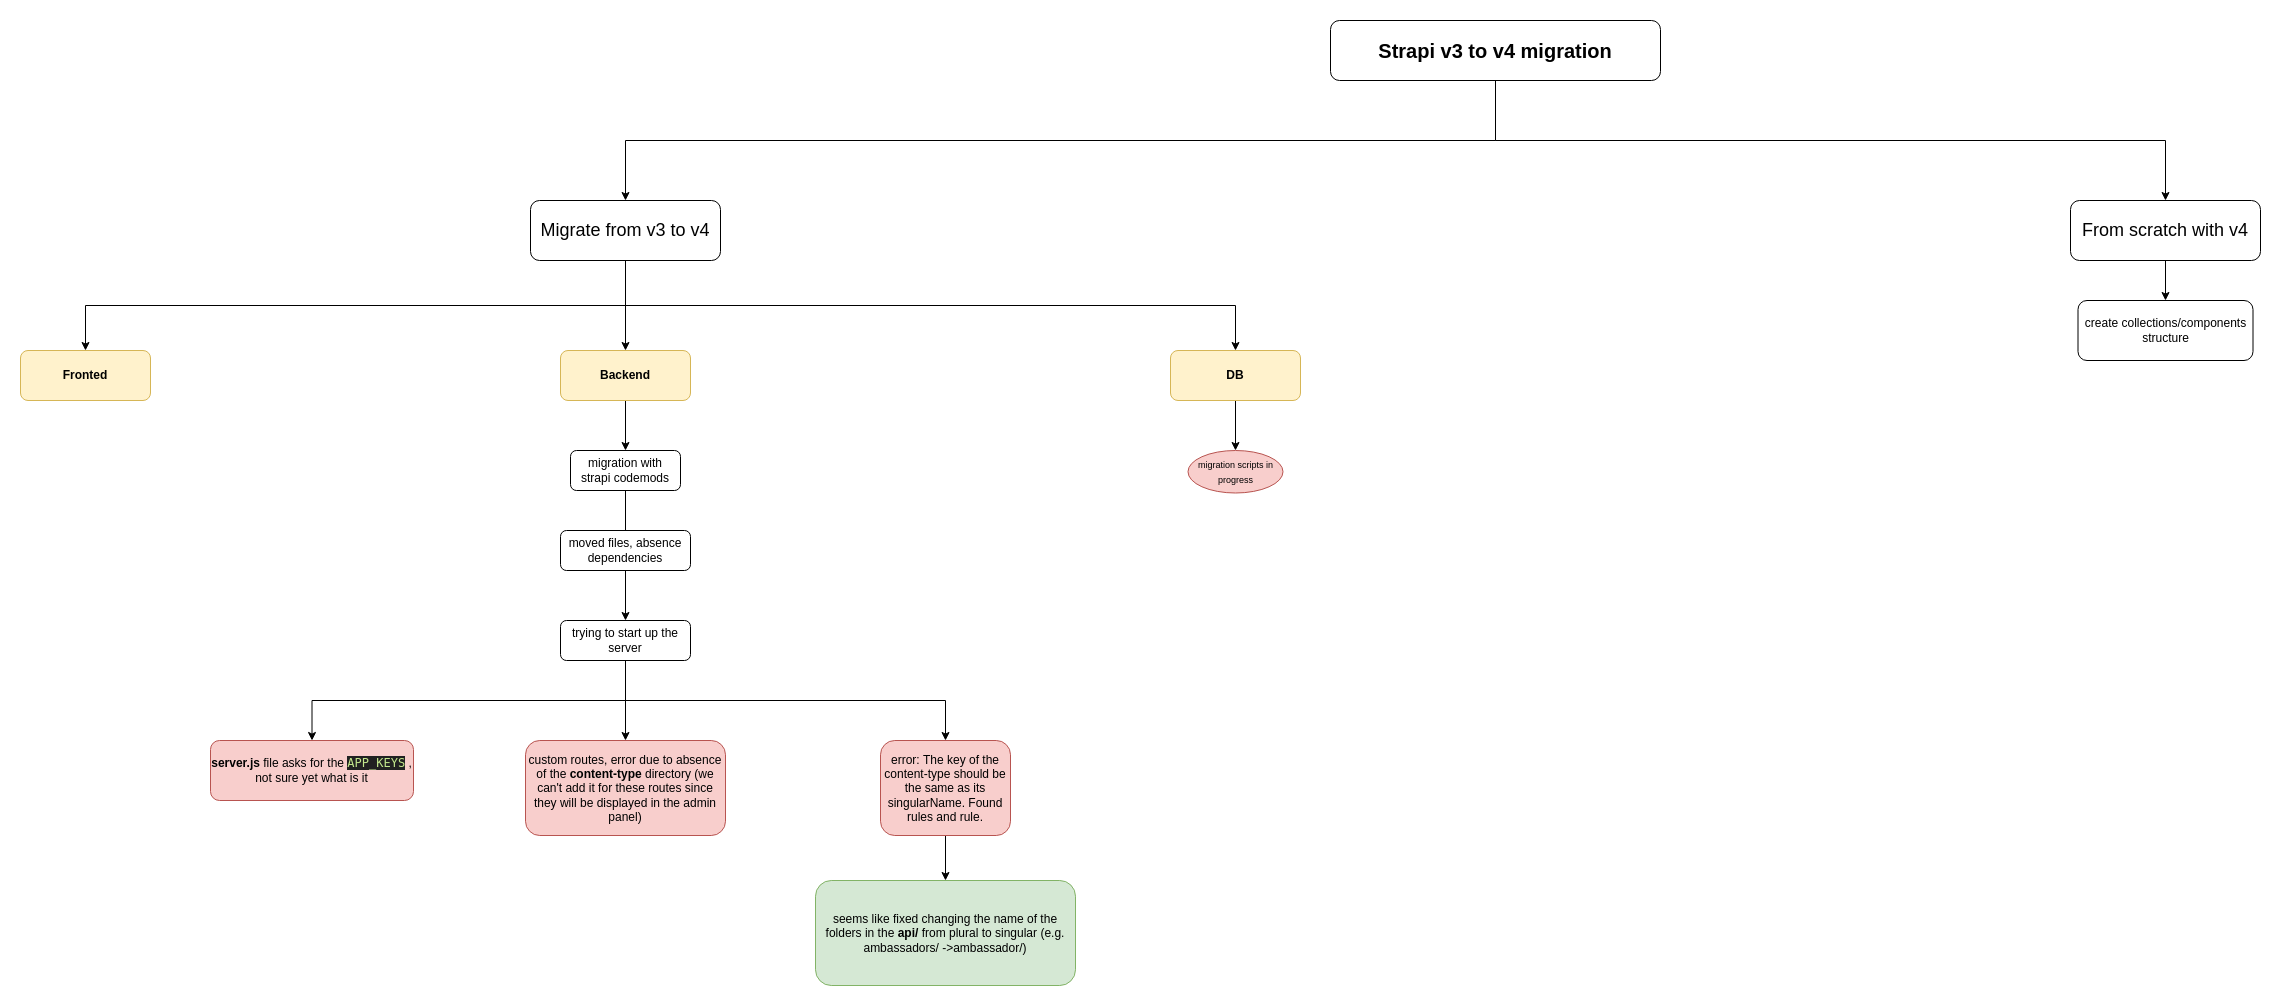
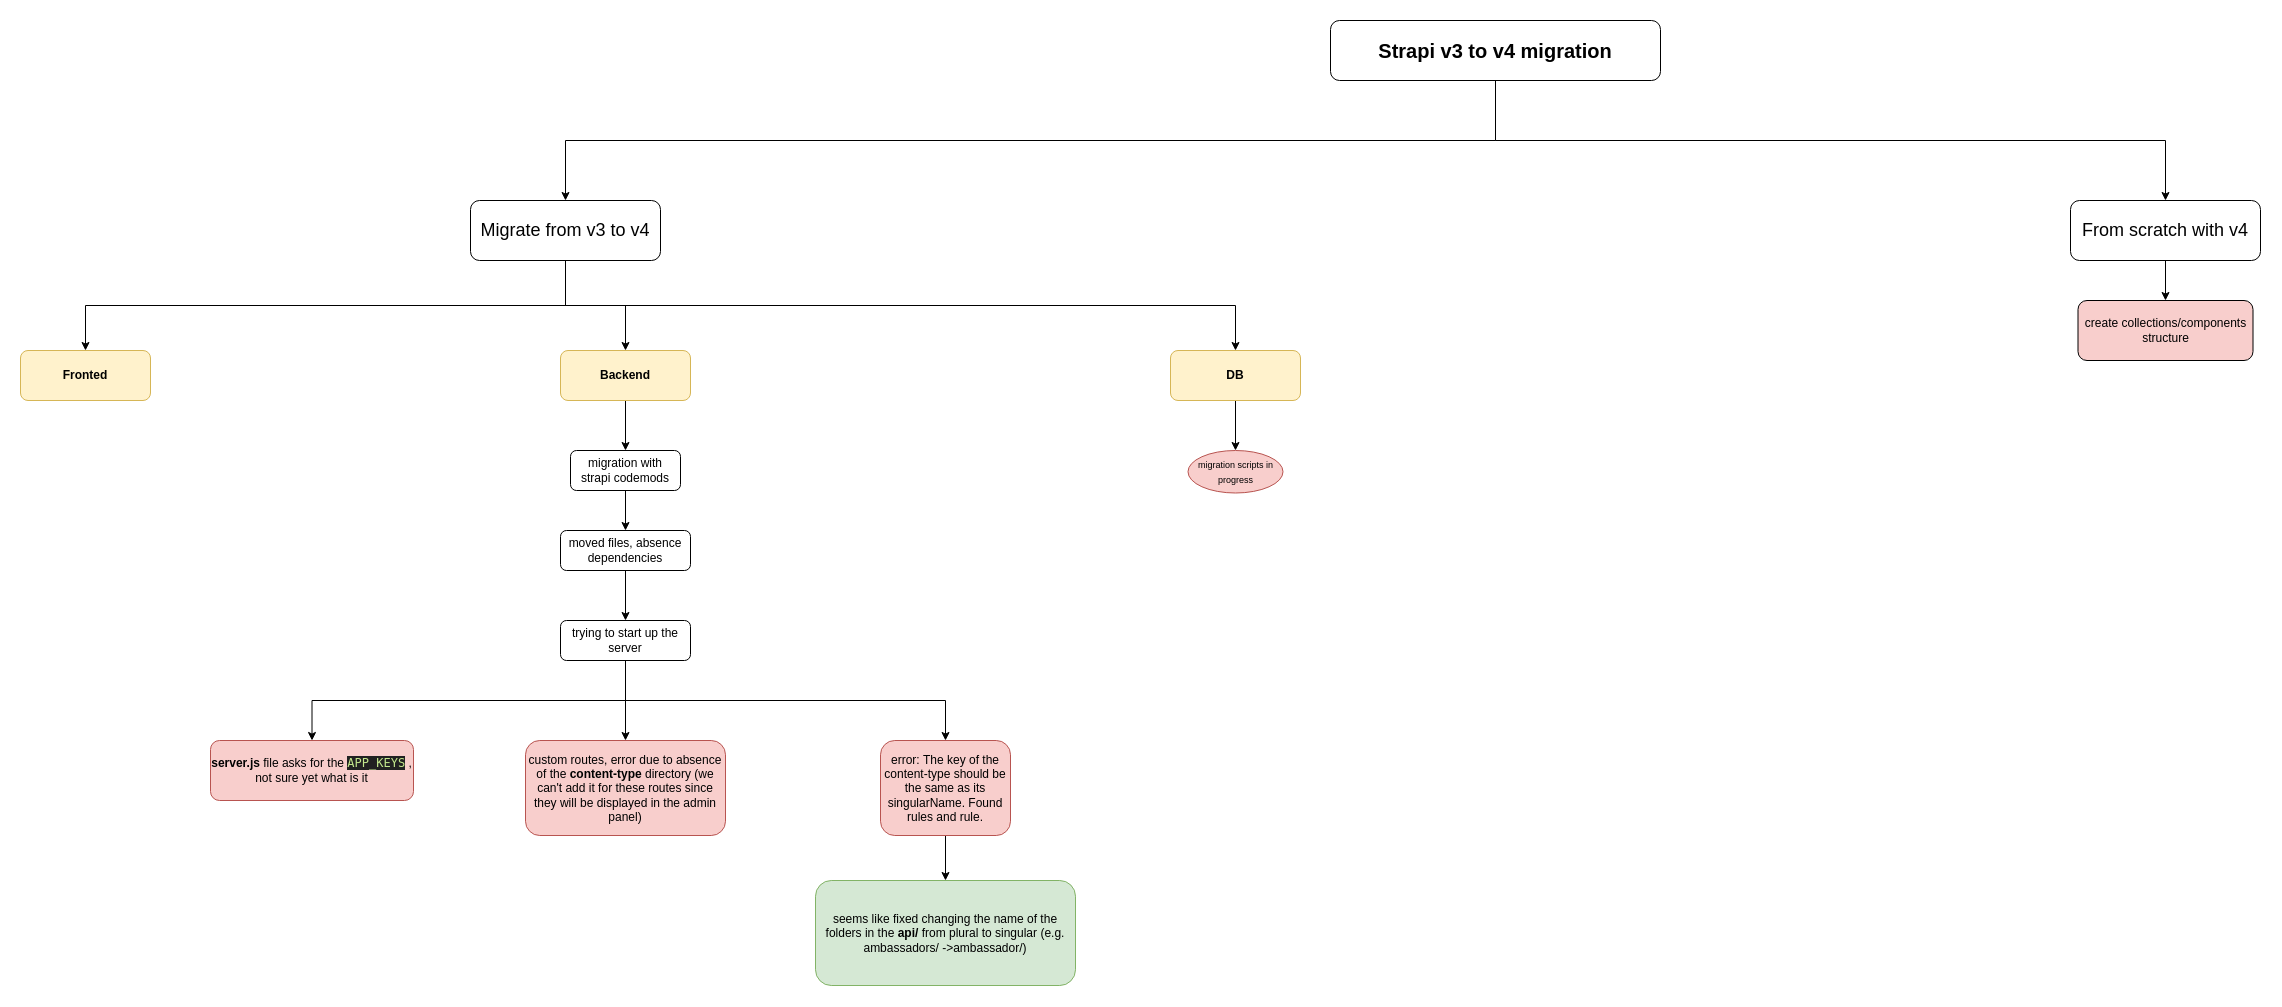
node "Migrate from v3 to v4": moved (626, 231) -> (566, 231)
node "create collections/components structure": fillcolor #ffffff -> #f8cecc
edge "migration with strapi codemods" -- "moved files, absence dependencies": arrowhead none -> classic
